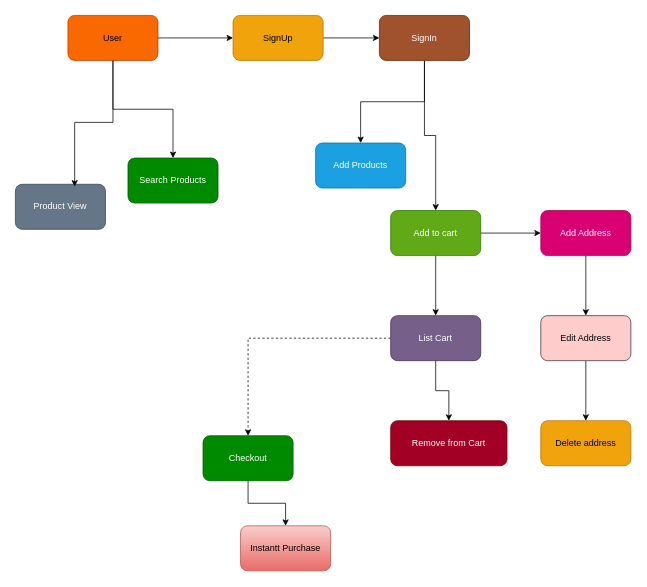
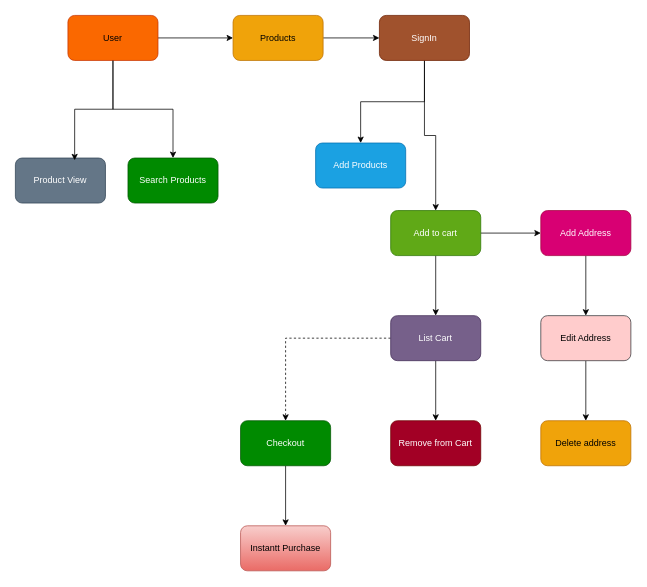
node "SignUp": label "SignUp" -> "Products"
node "Product View": moved (60, 207) -> (60, 180)
node "Remove from Cart": size 116x45 -> 90x45
node "Checkout": moved (248, 458) -> (285, 443)
